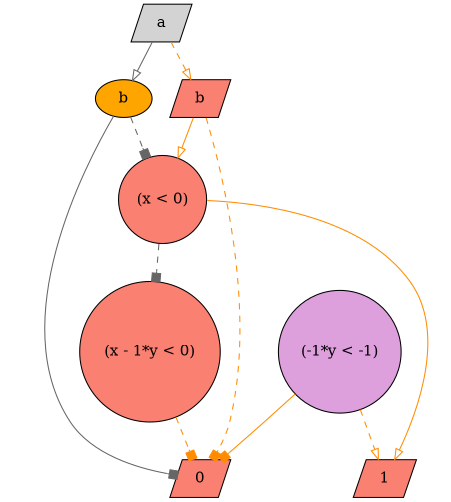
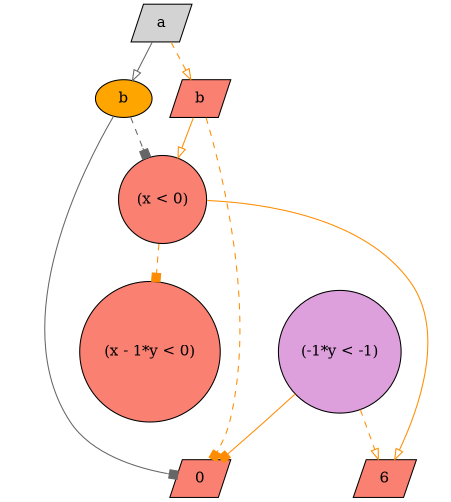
edge "(x < 0)" -> "(x - 1*y < 0)": color gray40 -> darkorange
edge "(x - 1*y < 0)" -> "0": removed
node "1": label "1" -> "6"
